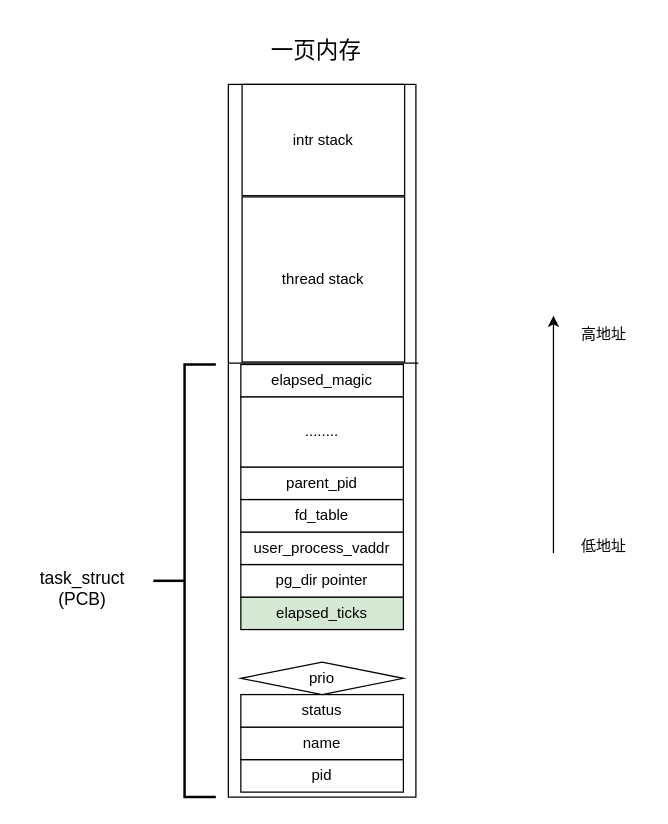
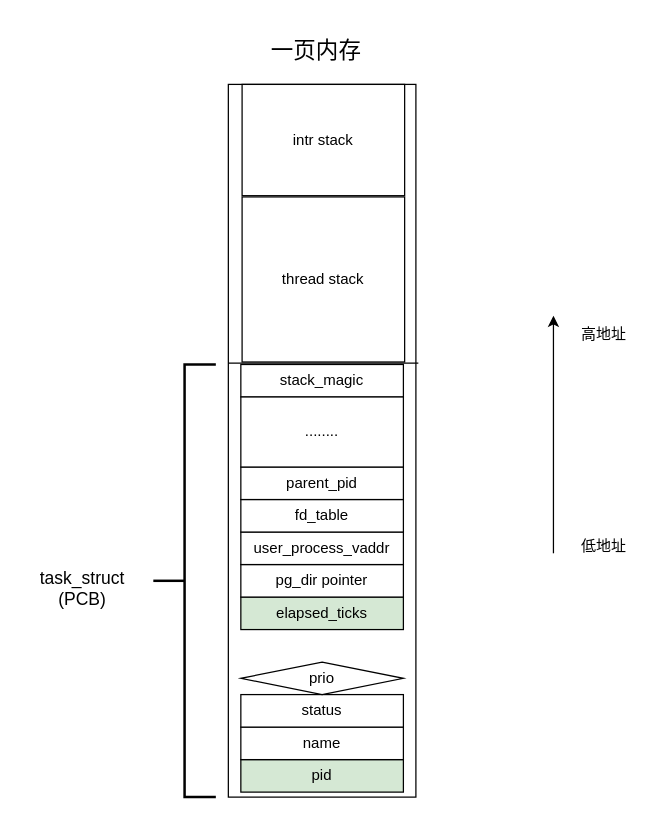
node "elapsed_magic": label "elapsed_magic" -> "stack_magic"
node "pid": fillcolor #ffffff -> #d5e8d4
